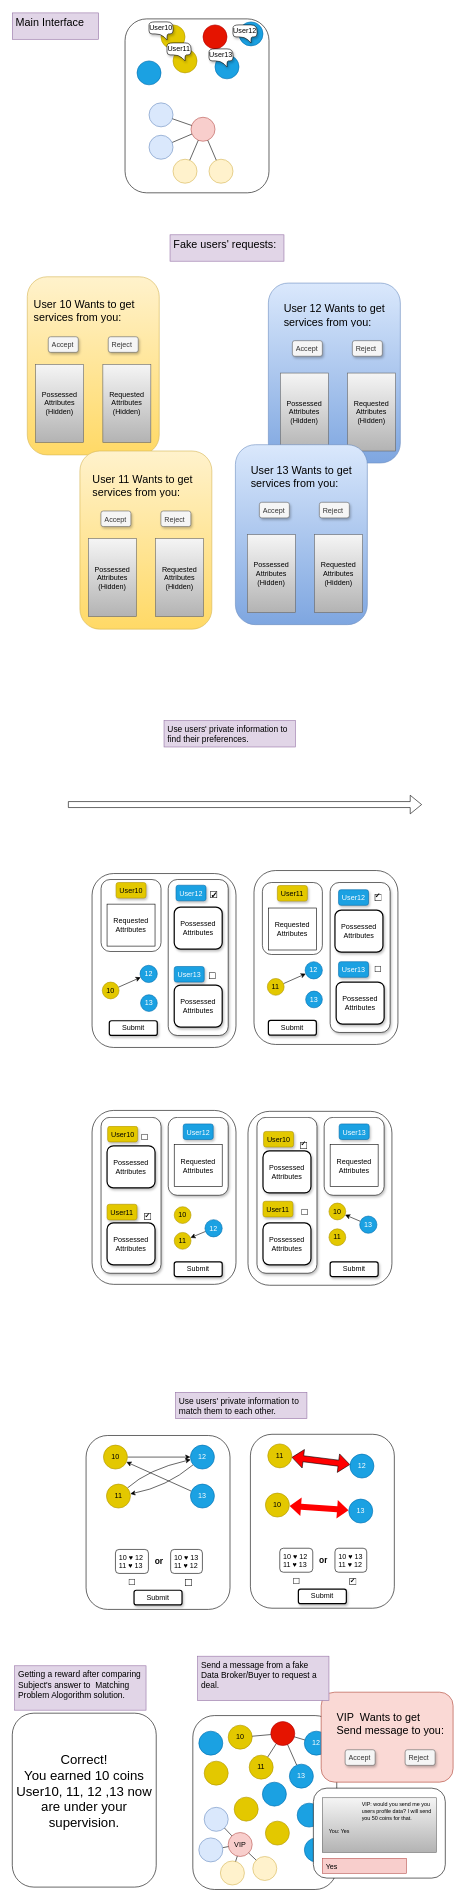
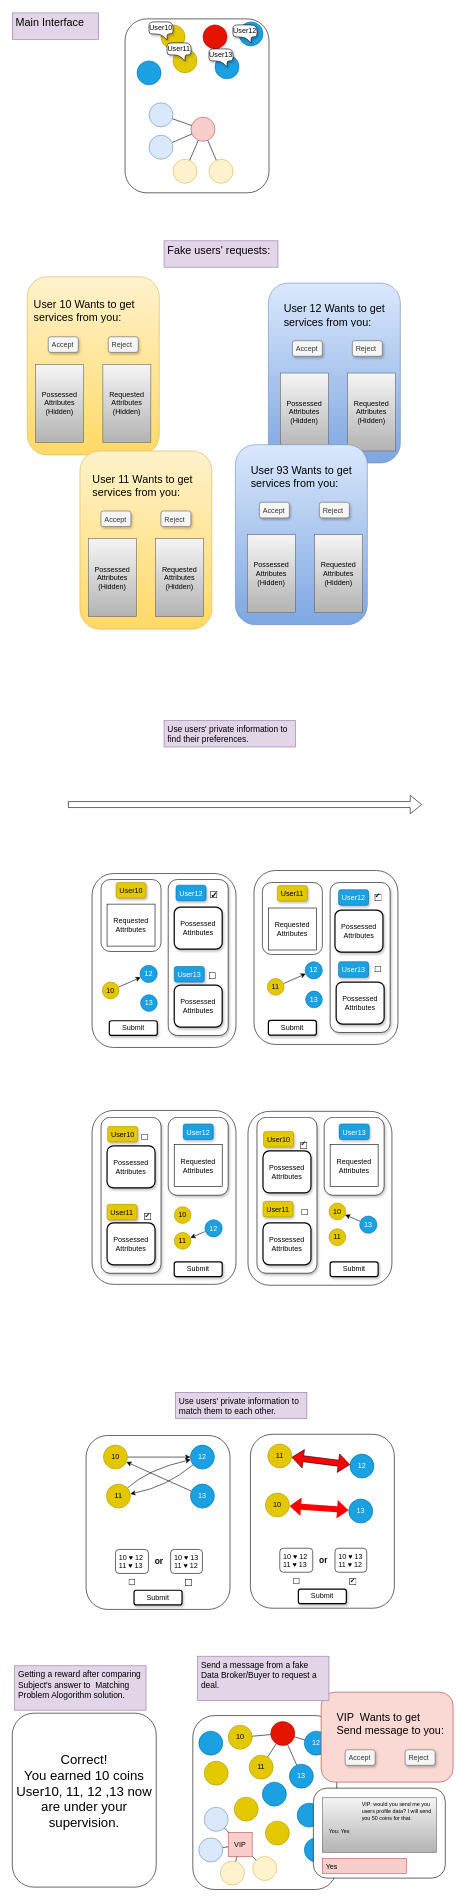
node "Fake users' requests:": moved (227, 248) -> (221, 254)
node "User 13 Wants to get services from you:": label "User 13 Wants to get services from you:" -> "User 93 Wants to get services from you:"
node "VIP": shape ellipse -> rectangle
